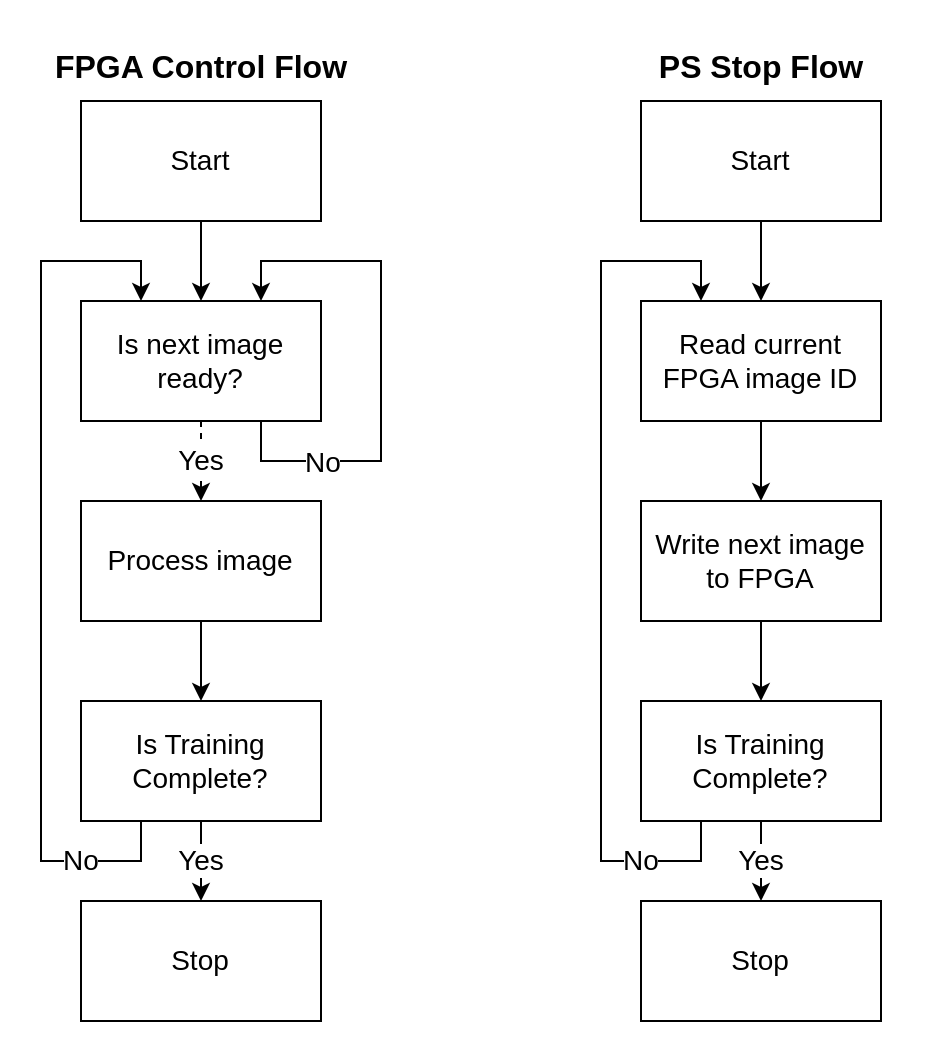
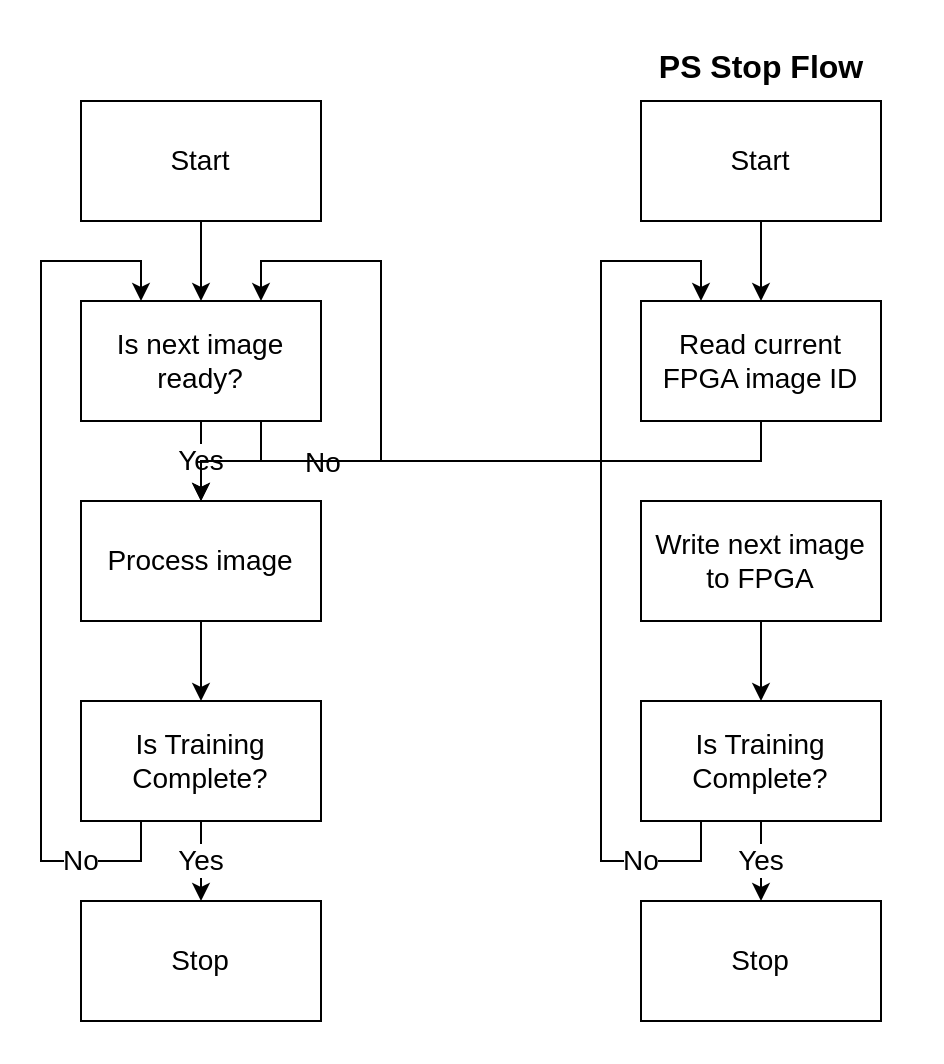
node "FPGA Control Flow": removed
edge "Is next image ready?" -> "Process image": style dashed -> solid
edge "Read current FPGA image ID" -> "Write next image to FPGA": now "Read current FPGA image ID" -> "Process image"
